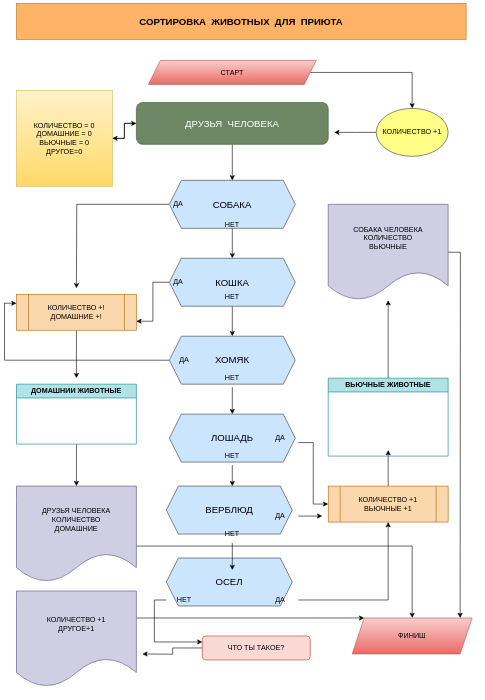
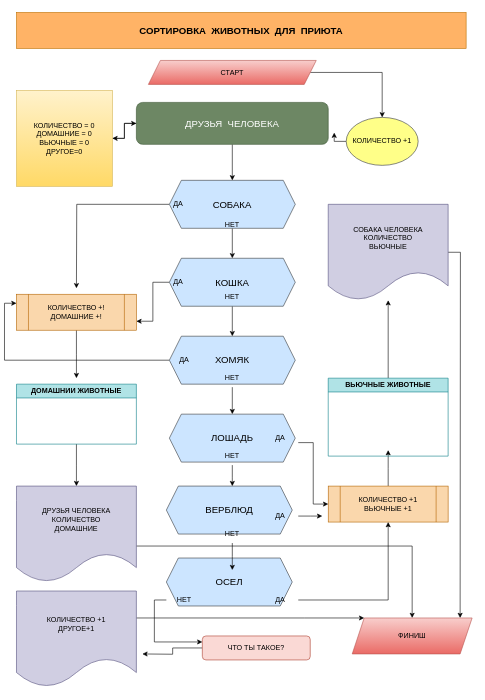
node "СОРТИРОВКА ЖИВОТНЫХ ДЛЯ ПРИЮТА": moved (242, 21) -> (242, 30)
node "КОЛИЧЕСТВО +1": moved (413, 132) -> (383, 141)
